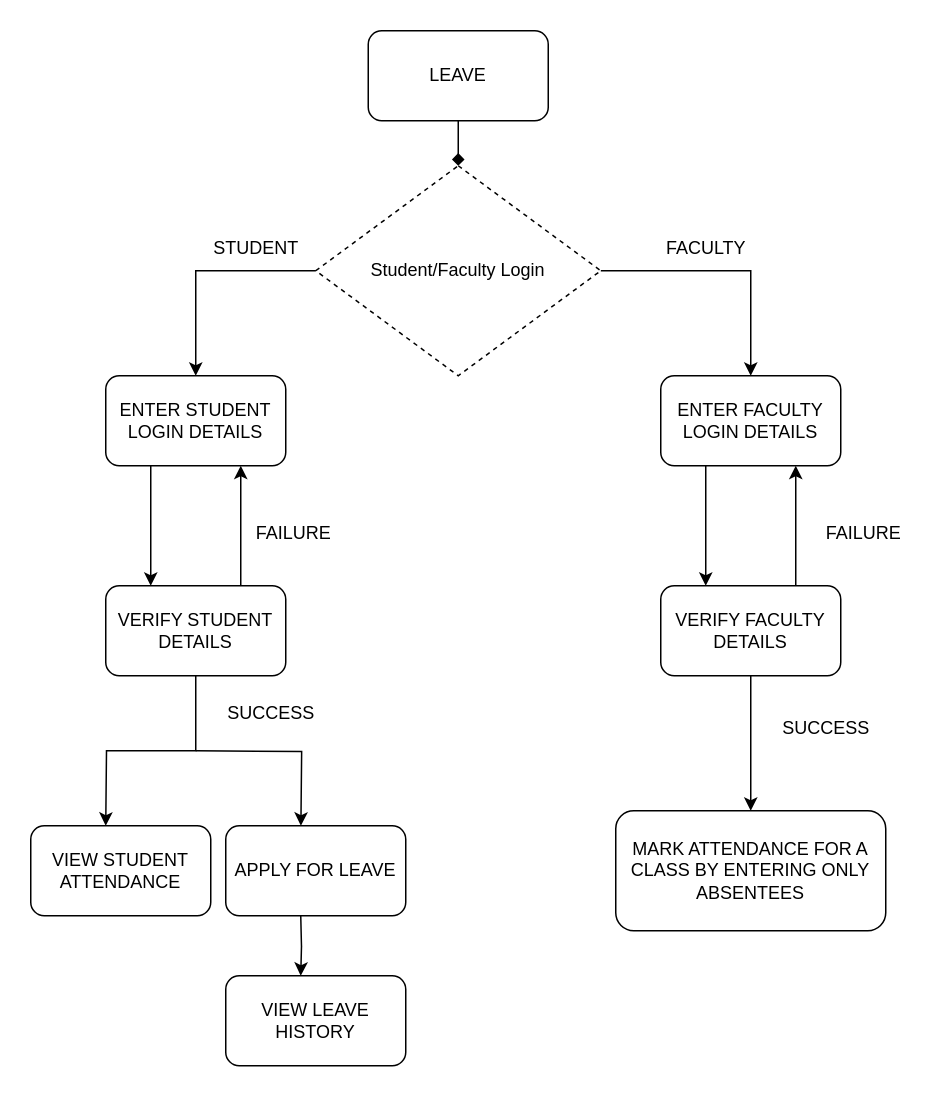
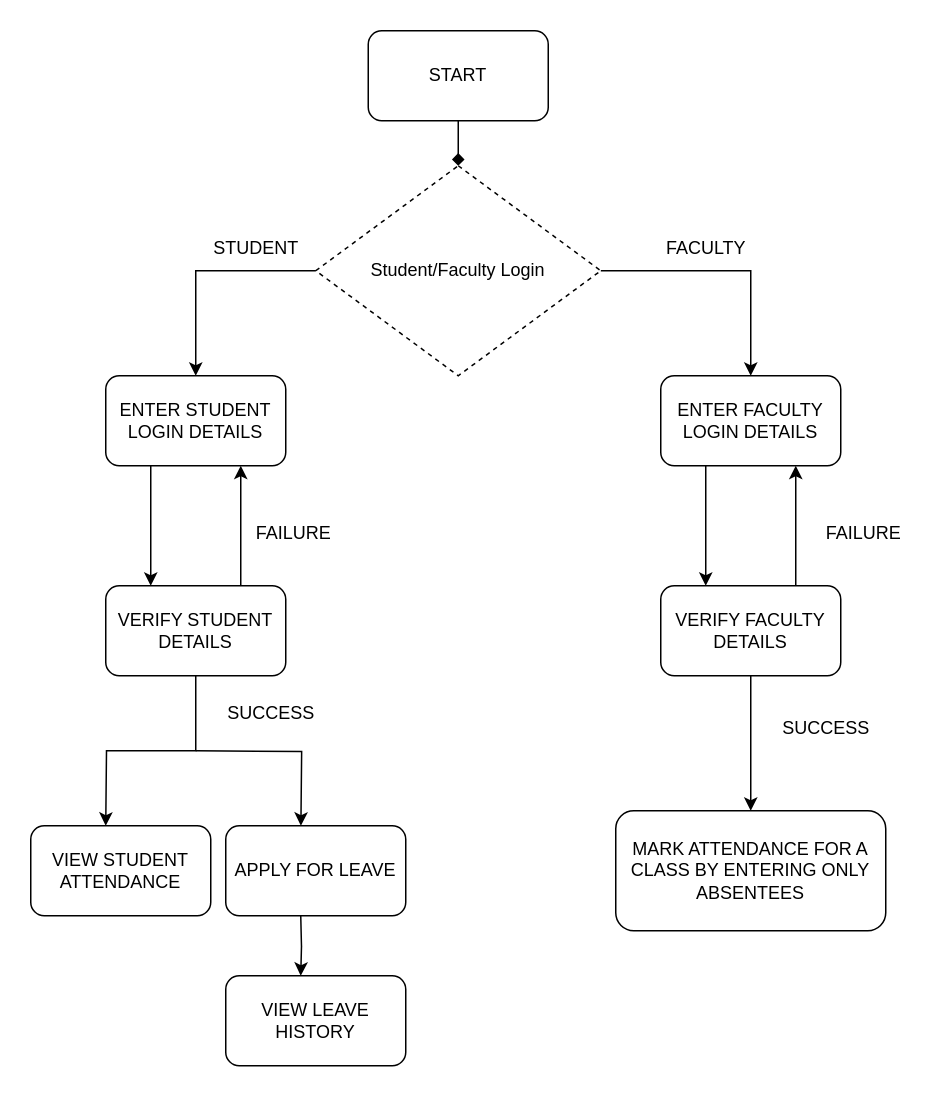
node "LEAVE": label "LEAVE" -> "START"
